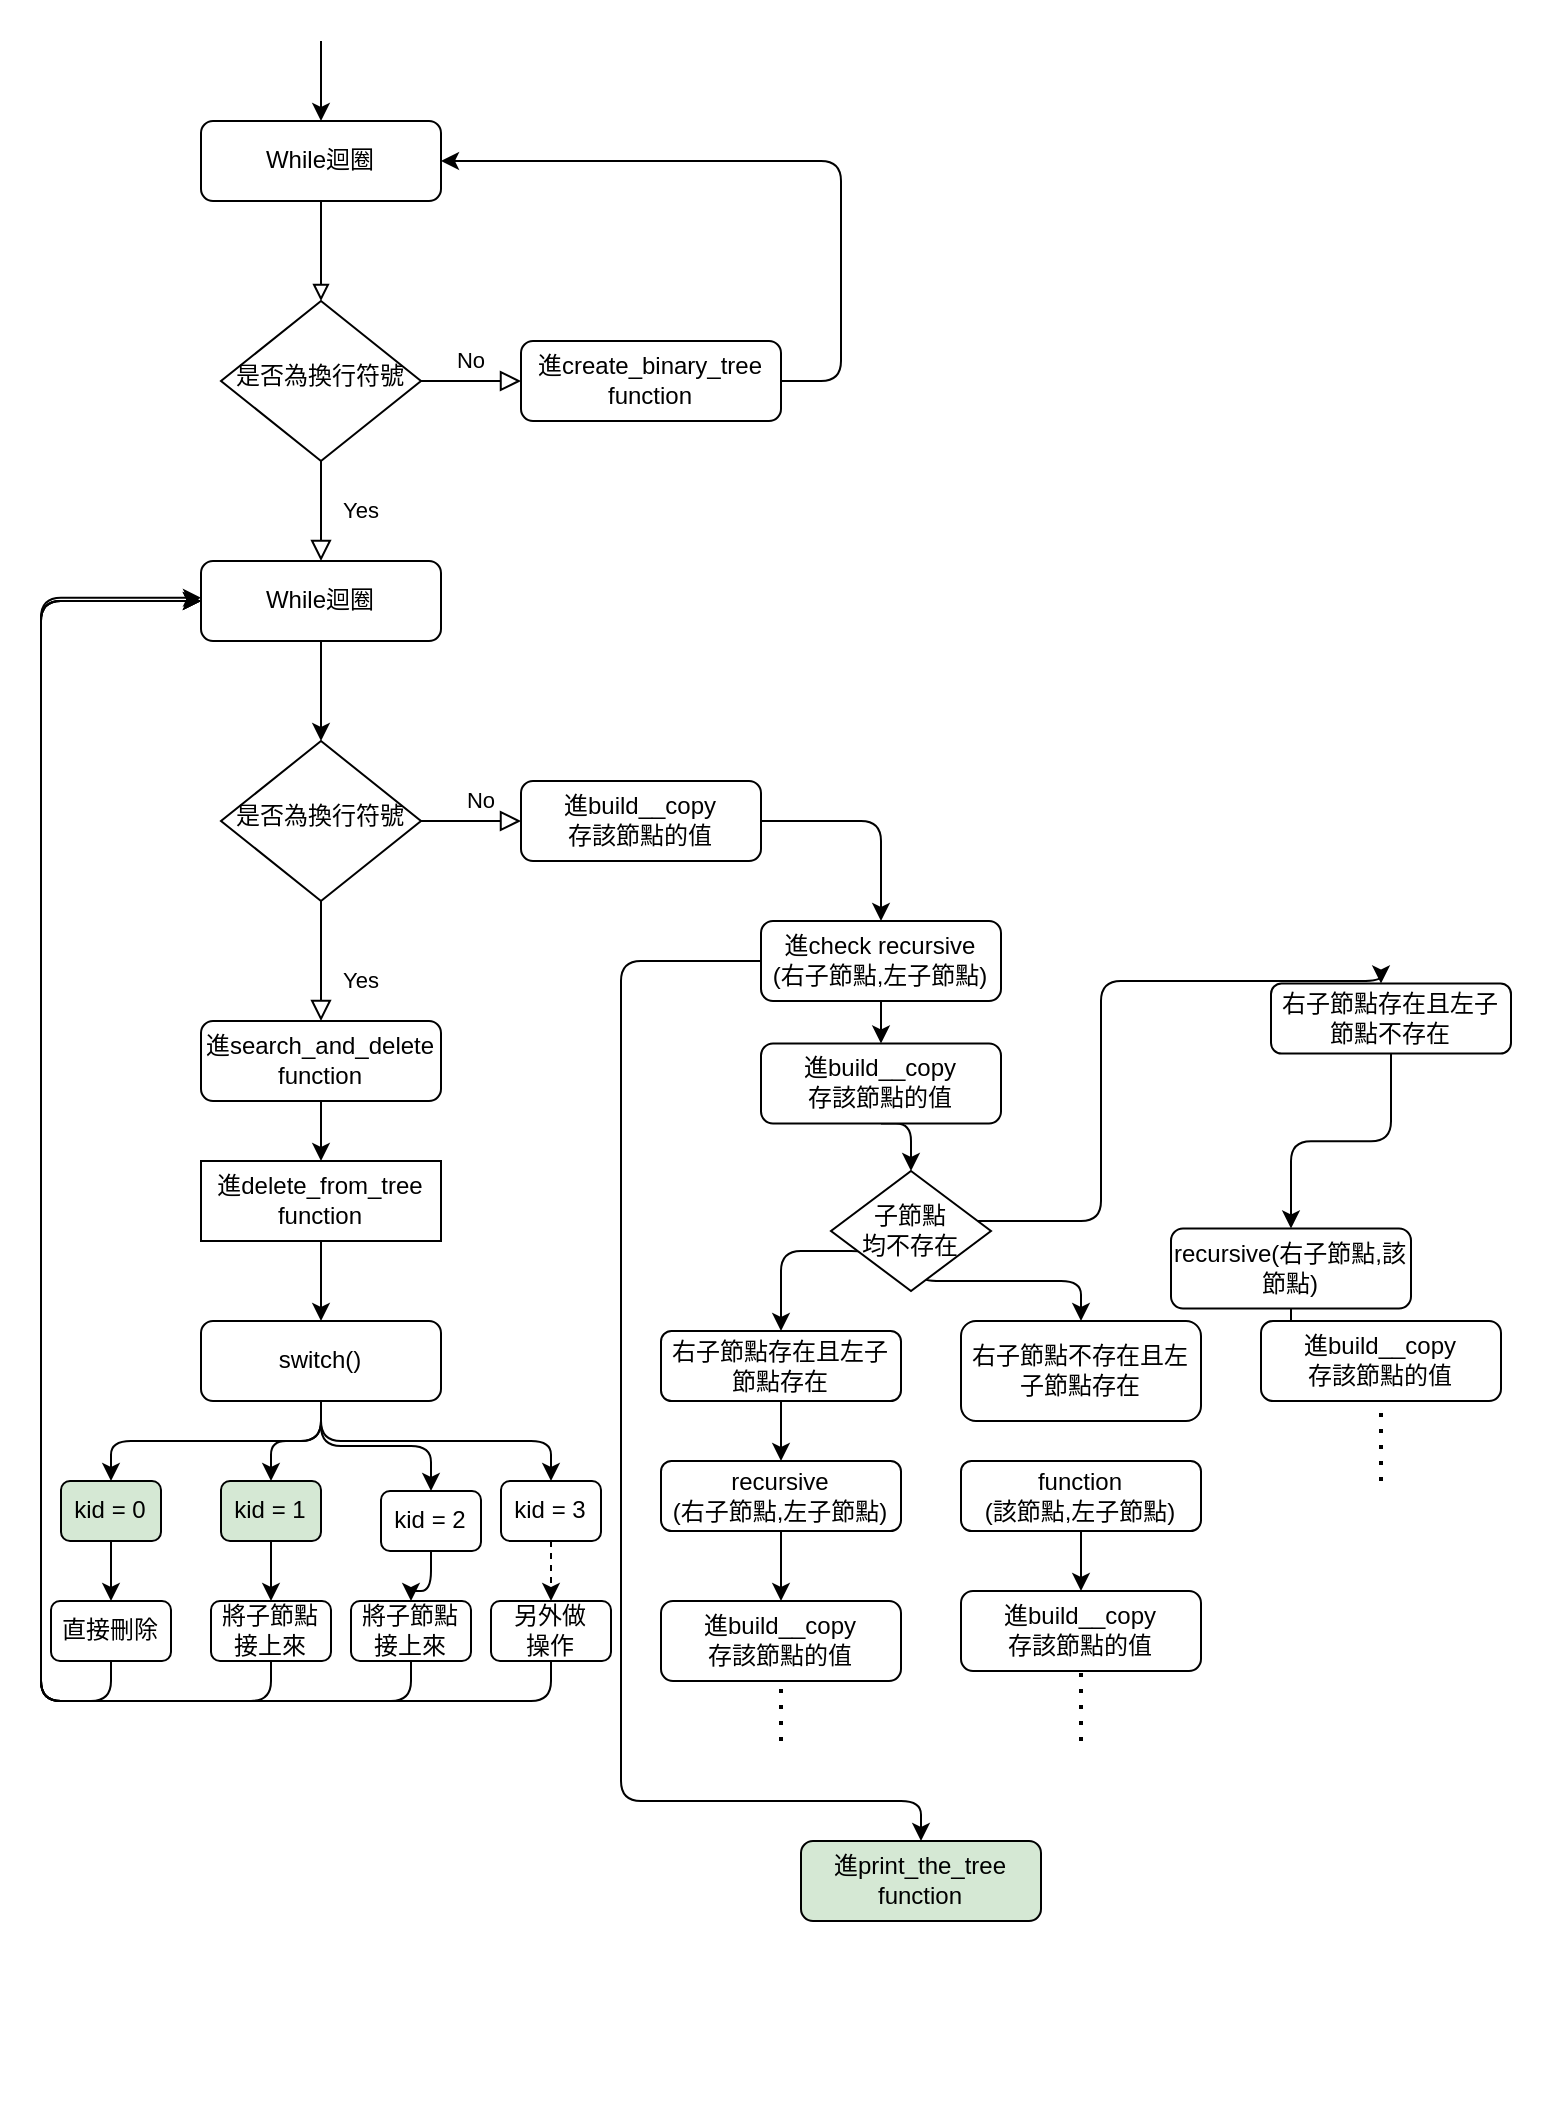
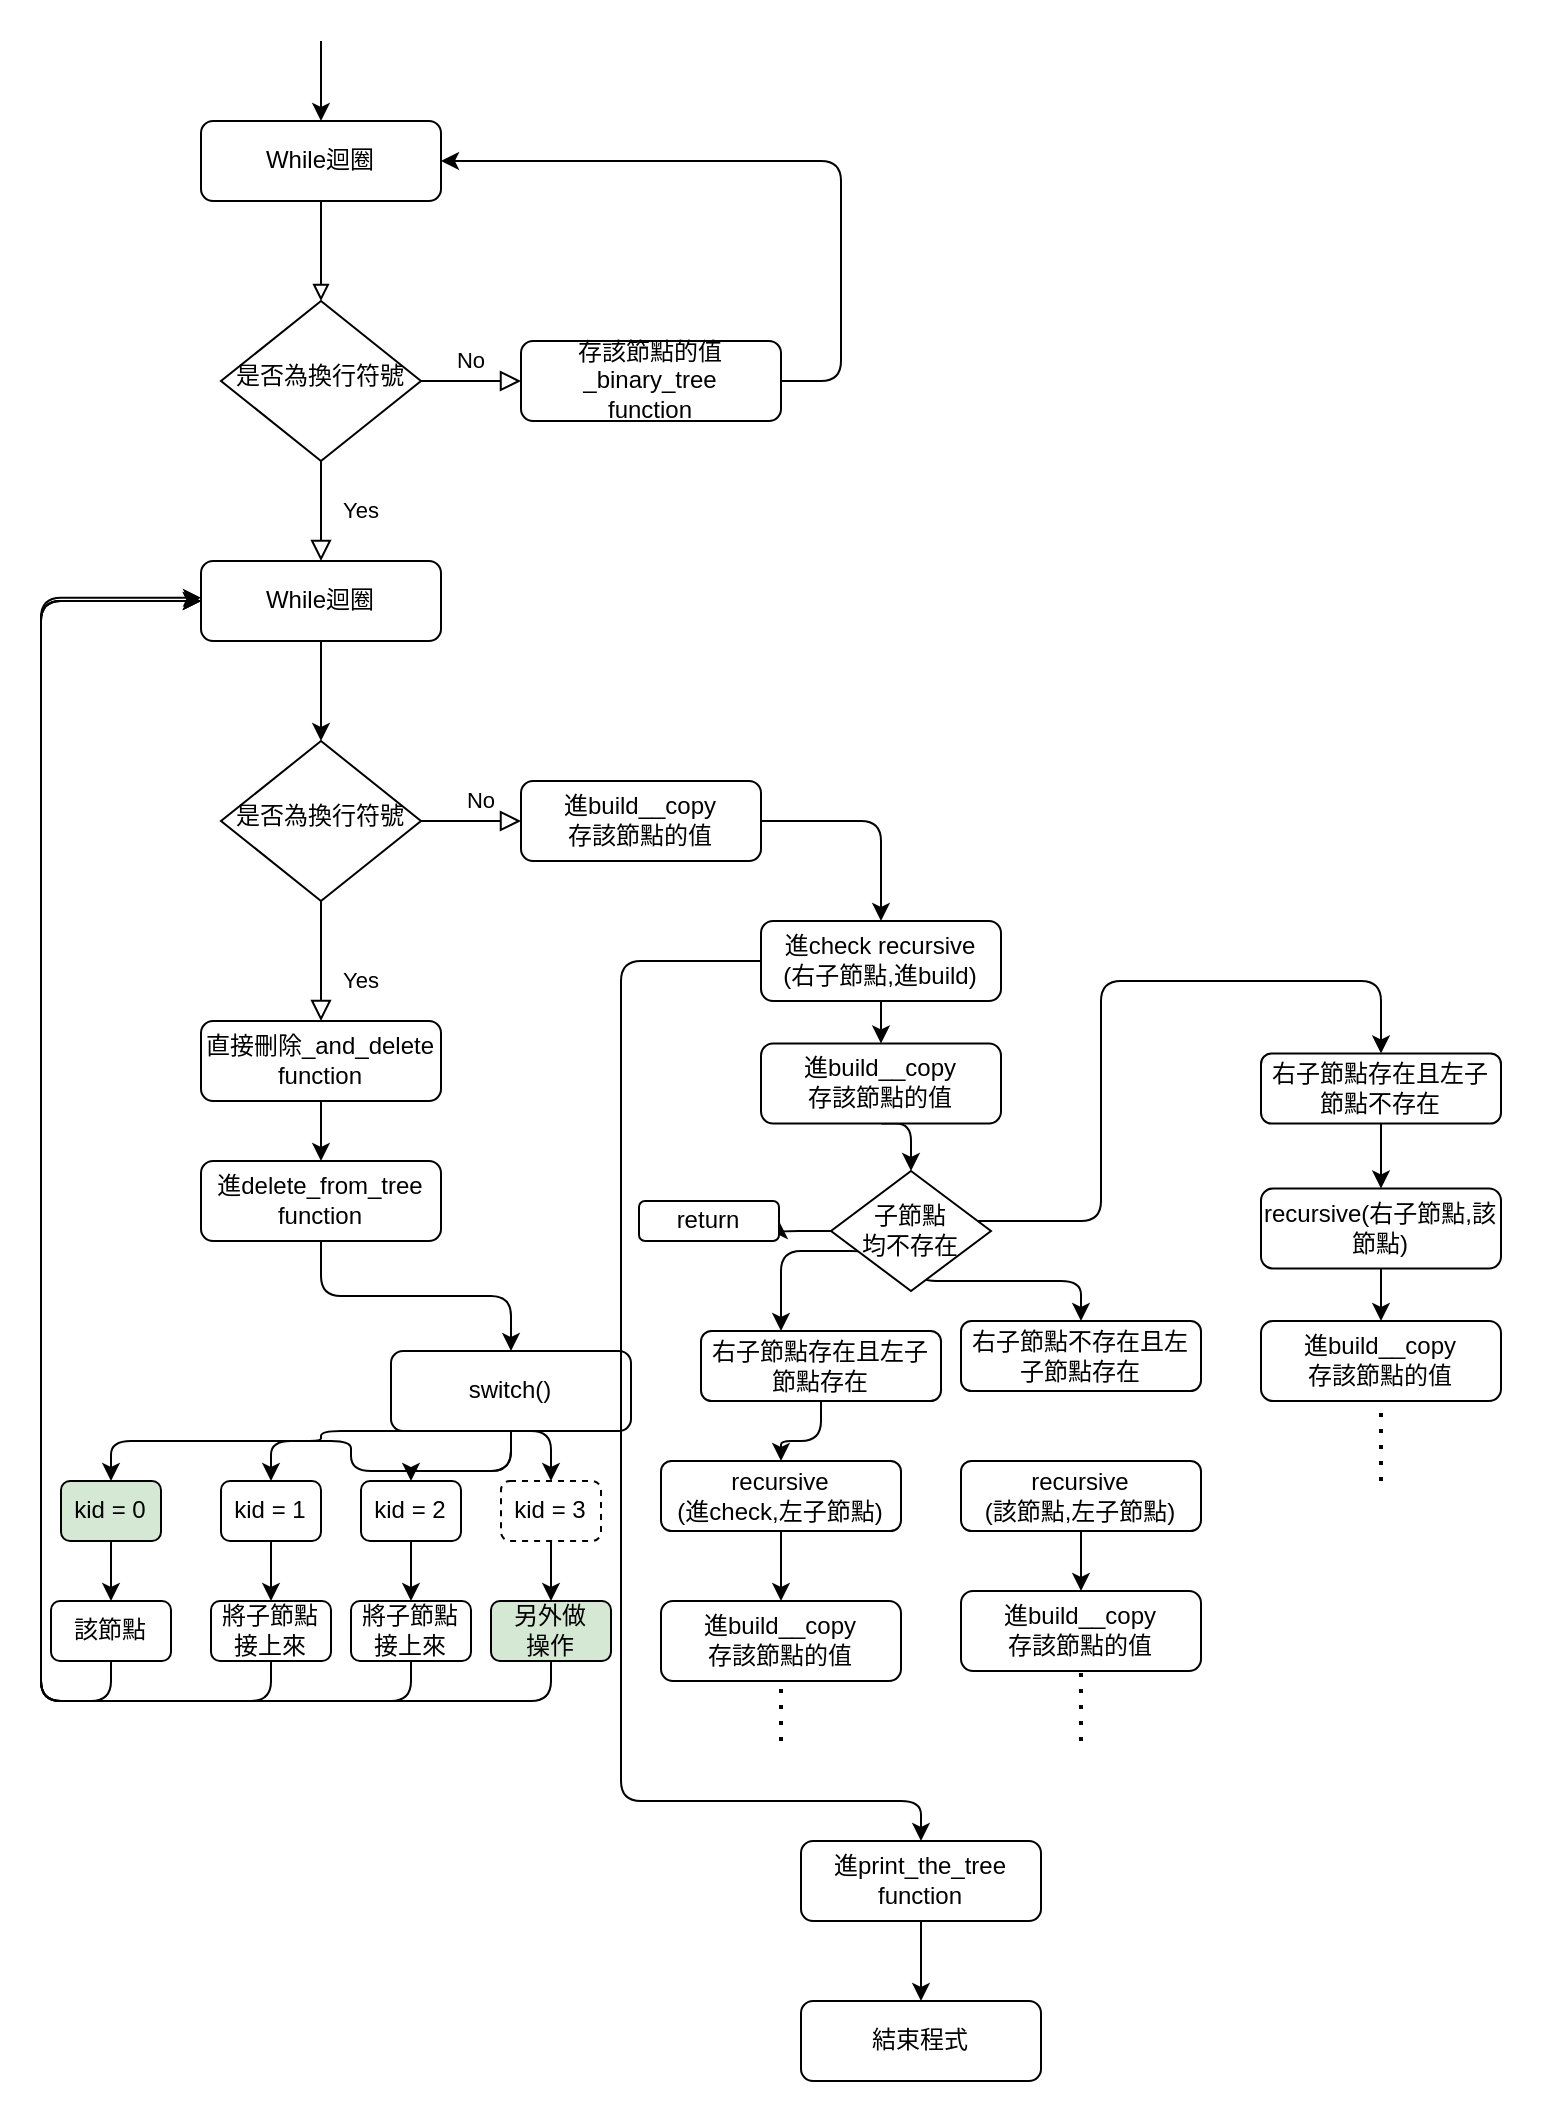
node "進create_binary_tree function": label "進create_binary_tree function" -> "存該節點的值_binary_tree function"
node "進check recursive (右子節點,左子節點)": label "進check recursive (右子節點,左子節點)" -> "進check recursive (右子節點,進build)"
node "右子節點存在且左子節點不存在": moved (1391, 1019) -> (1381, 1089)
node "進search_and_delete function": label "進search_and_delete function" -> "直接刪除_and_delete function"
node "進delete_from_tree function": shape rectangle -> rounded rectangle
node "return": added
edge "子節點 均不存在" -> "return": added
node "recursive(右子節點,該節點)": moved (1291, 1269) -> (1381, 1229)
node "switch()": moved (321, 1361) -> (511, 1391)
node "右子節點存在且左子節點存在": moved (781, 1366) -> (821, 1366)
node "右子節點不存在且左子節點存在": size 240x100 -> 240x70
node "recursive (右子節點,左子節點)": label "recursive (右子節點,左子節點)" -> "recursive (進check,左子節點)"
node "function (該節點,左子節點)": label "function (該節點,左子節點)" -> "recursive (該節點,左子節點)"
node "kid = 1": fillcolor #d5e8d4 -> #ffffff
node "kid = 3": style solid -> dashed
node "kid = 2": moved (431, 1521) -> (411, 1511)
edge "kid = 3" -> "另外做 操作": style dashed -> solid
node "直接刪除": label "直接刪除" -> "該節點"
node "另外做 操作": fillcolor #ffffff -> #d5e8d4
node "進print_the_tree function": fillcolor #d5e8d4 -> #ffffff
edge "進print_the_tree function" -> "結束程式": added
node "結束程式": added
